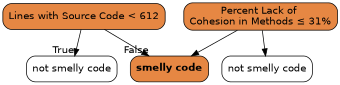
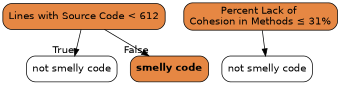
edge "Percent Lack of" -> "smelly code": removed
